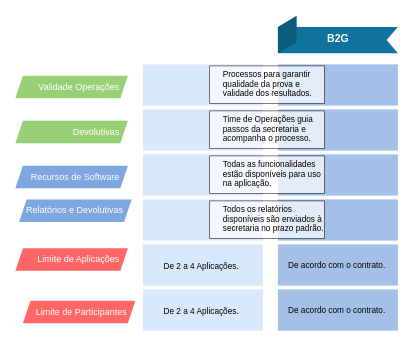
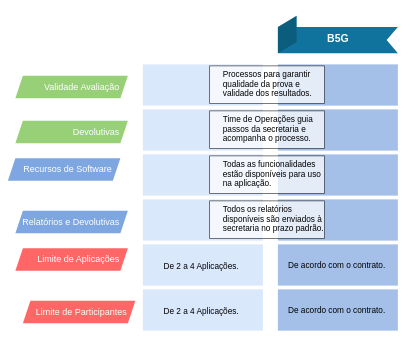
node "B2G": label "B2G" -> "B5G"
node "Validade Operações": label "Validade Operações" -> "Validade Avaliação"
node "Recursos de Software": moved (72, 177) -> (64, 169)
node "Relatórios e Devolutivas": moved (75, 210) -> (72, 222)
